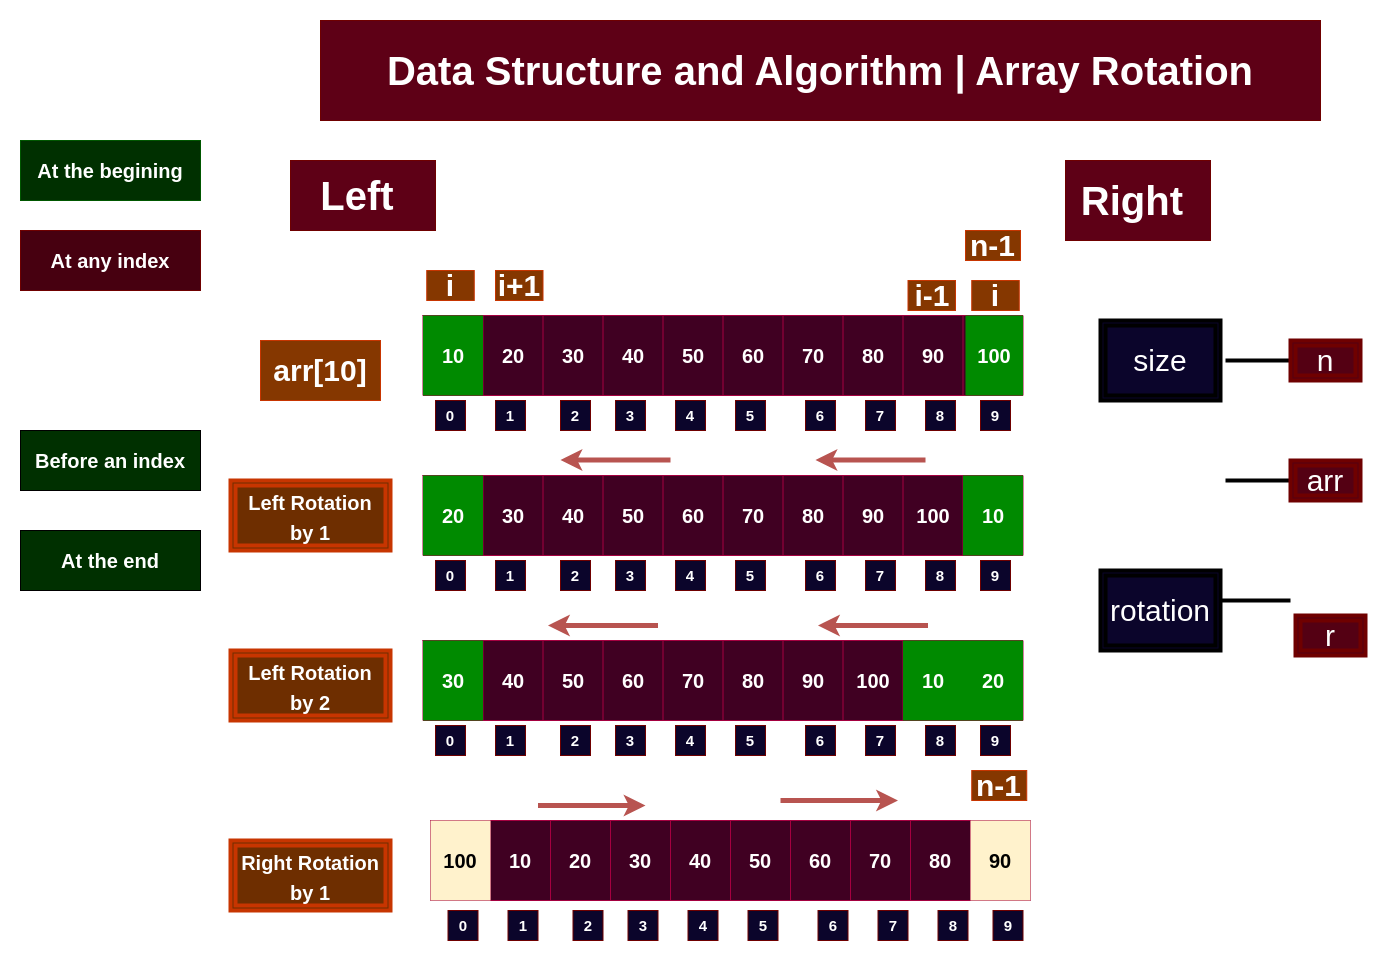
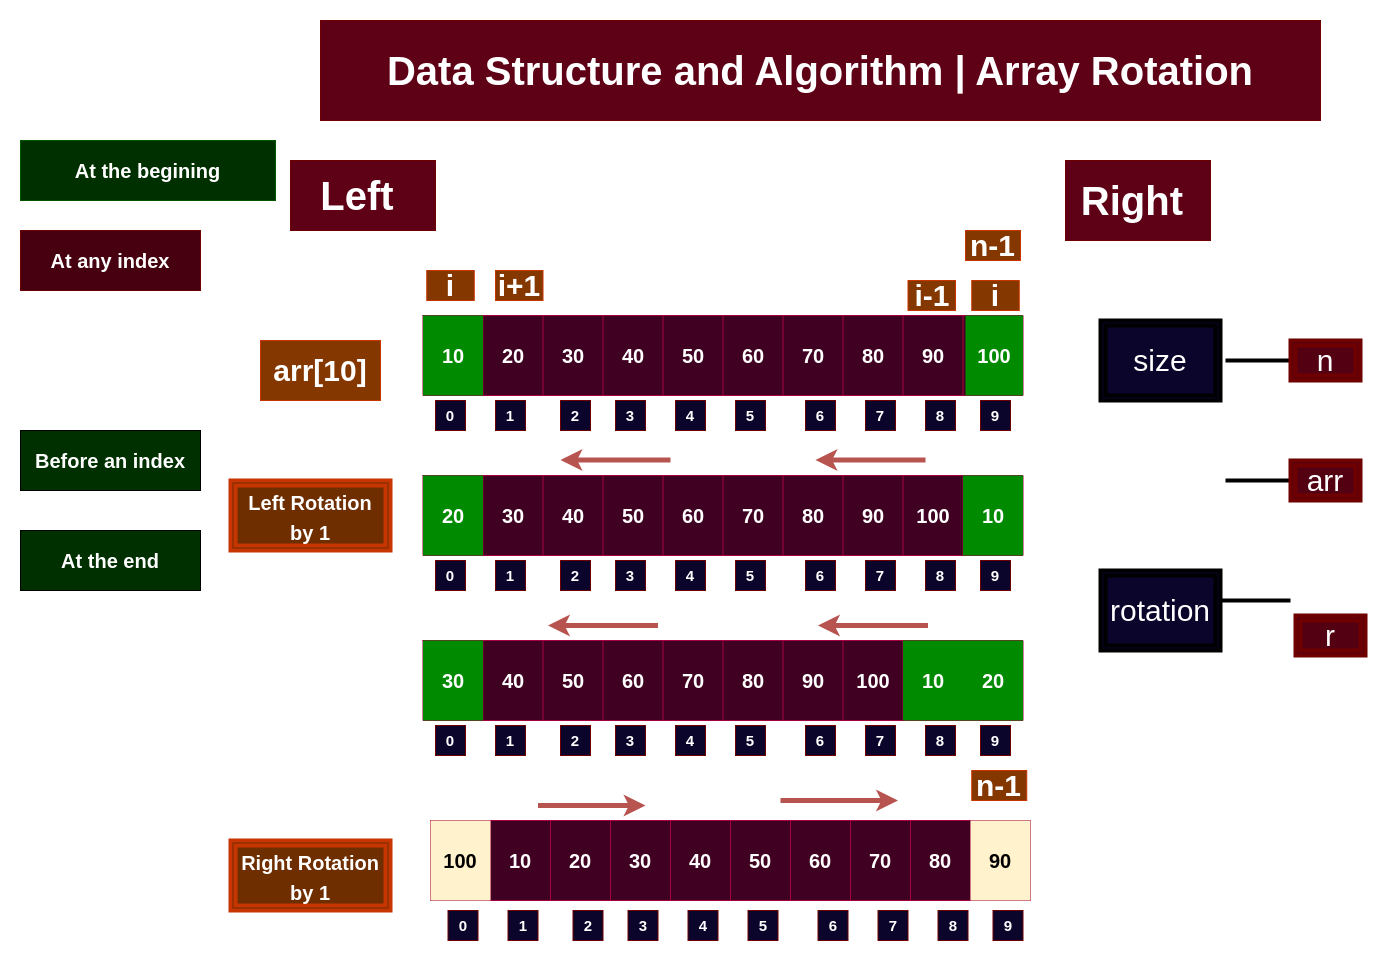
node "At the begining": size 180x60 -> 255x60
node "Left Rotation by 2": removed
